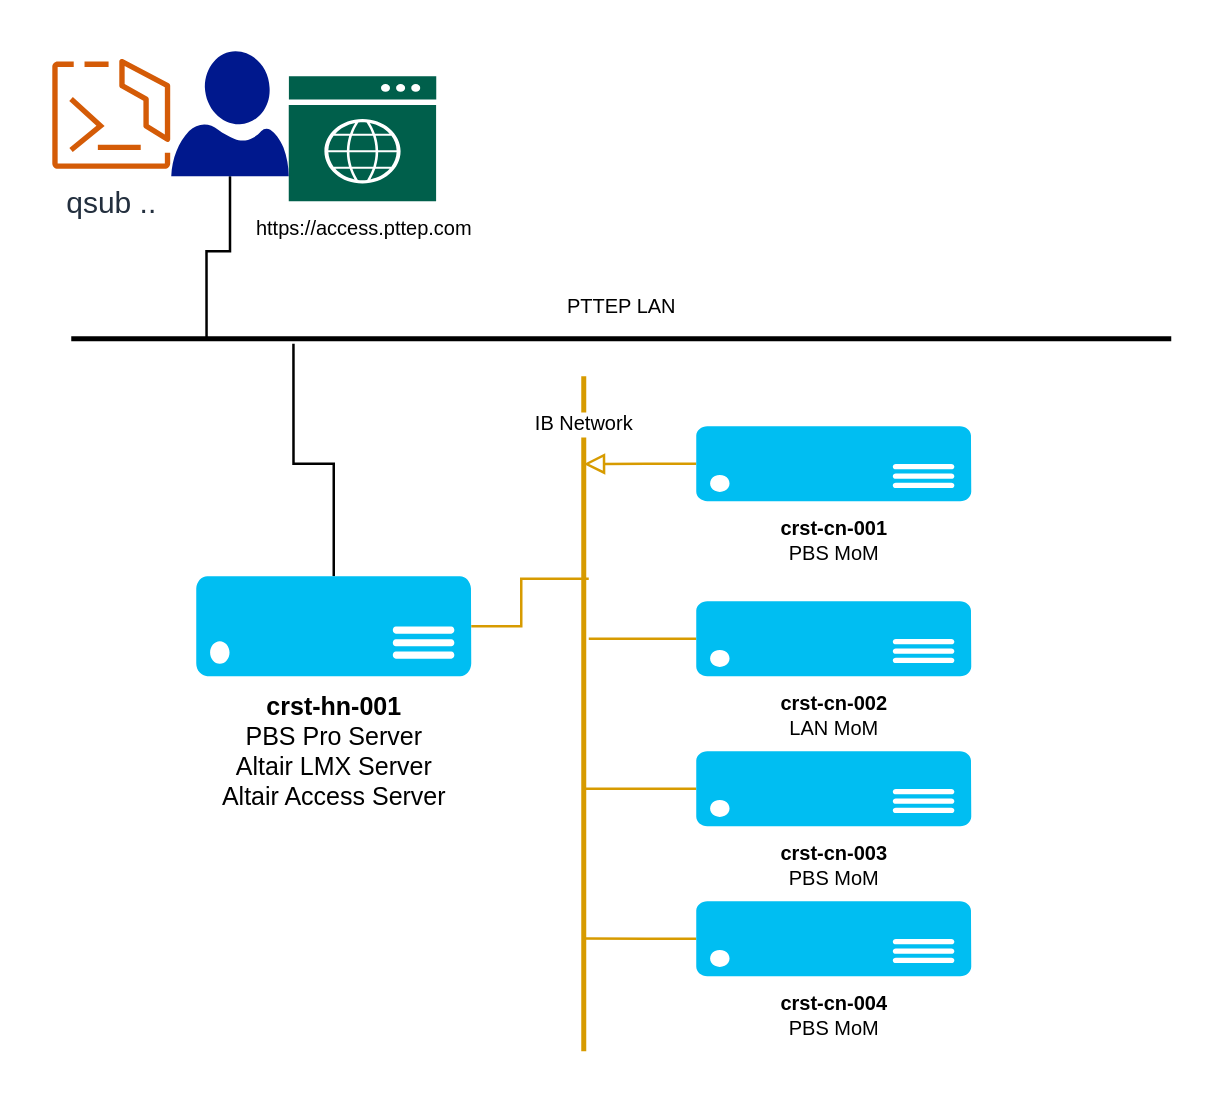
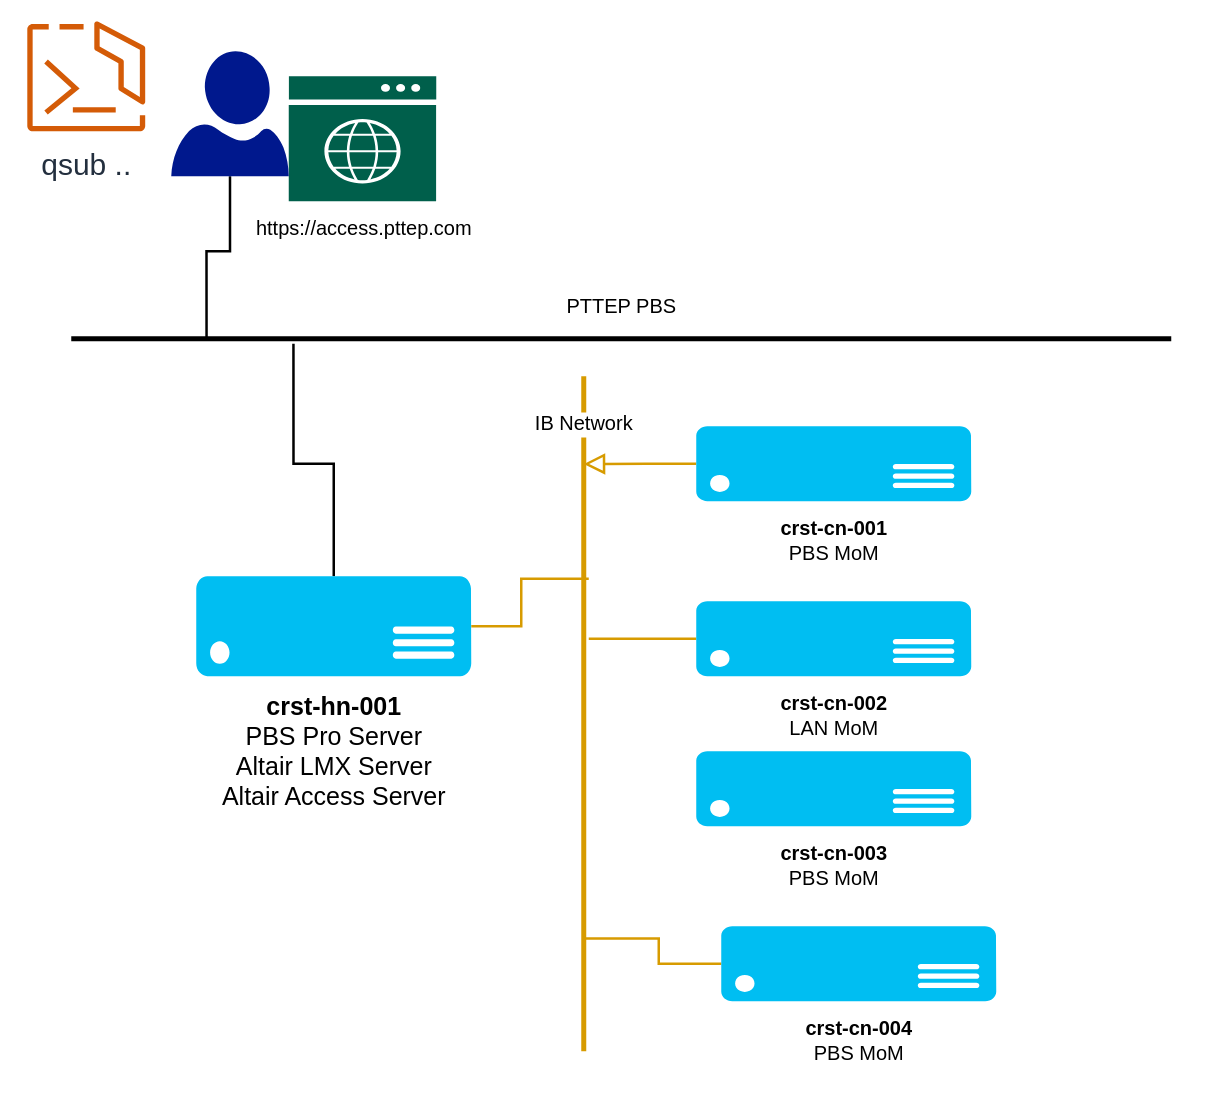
node "qsub ..": moved (111, 114) -> (86, 76)
node "PTTEP LAN": label "PTTEP LAN" -> "PTTEP PBS"
edge "IB Network" -- "crst-cn-003 PBS MoM": removed
node "crst-cn-004 PBS MoM": moved (834, 939) -> (859, 964)
